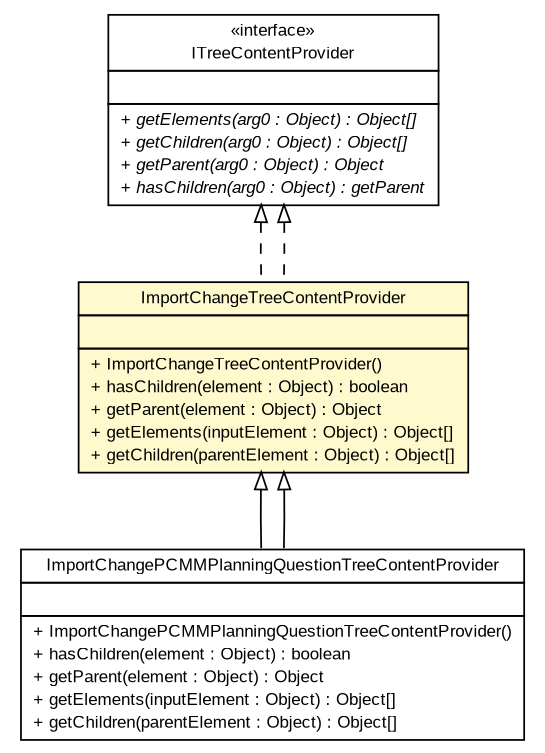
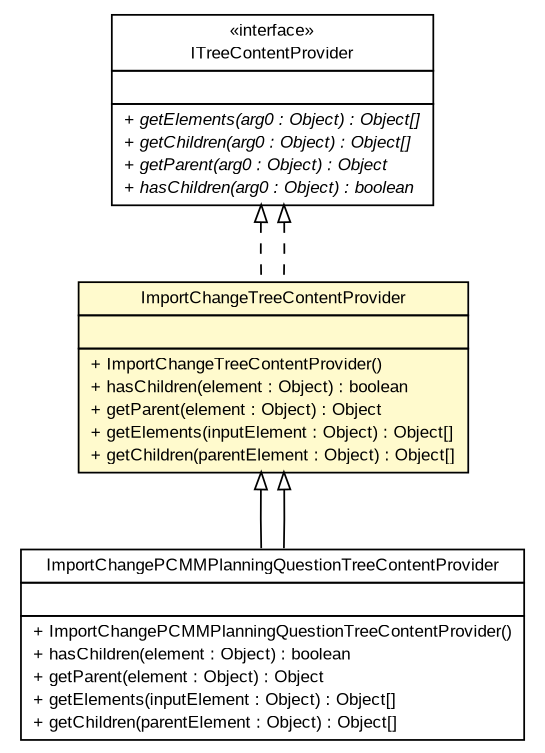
node "ITreeContentProvider": text "+ hasChildren(arg0 : Object) : getParent" -> "+ hasChildren(arg0 : Object) : boolean"
